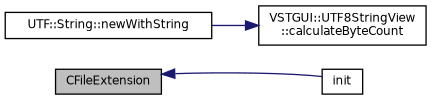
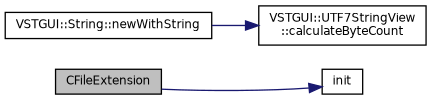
node "UTF::String::newWithString": label "UTF::String::newWithString" -> "VSTGUI::String::newWithString"
node "VSTGUI::UTF8StringView ::calculateByteCount": label "VSTGUI::UTF8StringView ::calculateByteCount" -> "VSTGUI::UTF7StringView ::calculateByteCount"
edge "init" -> "CFileExtension": reversed
